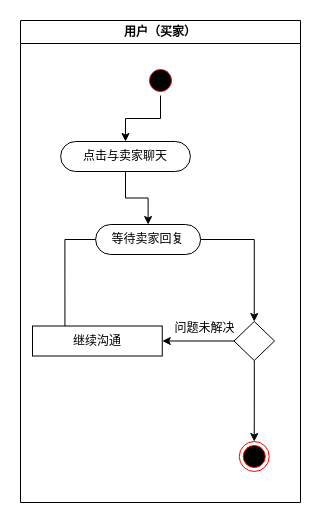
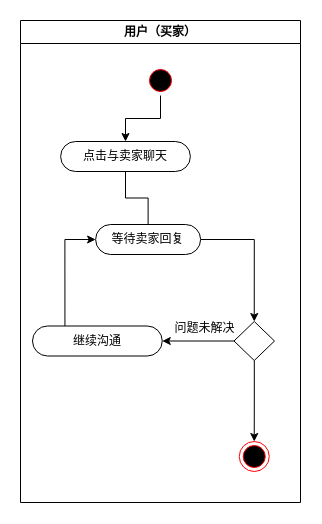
edge "点击与卖家聊天" -> "等待卖家回复": arrowhead classic -> none
edge "等待卖家回复" -- "继续沟通": arrowhead none -> classic
node "继续沟通": shape rectangle -> rounded rectangle
